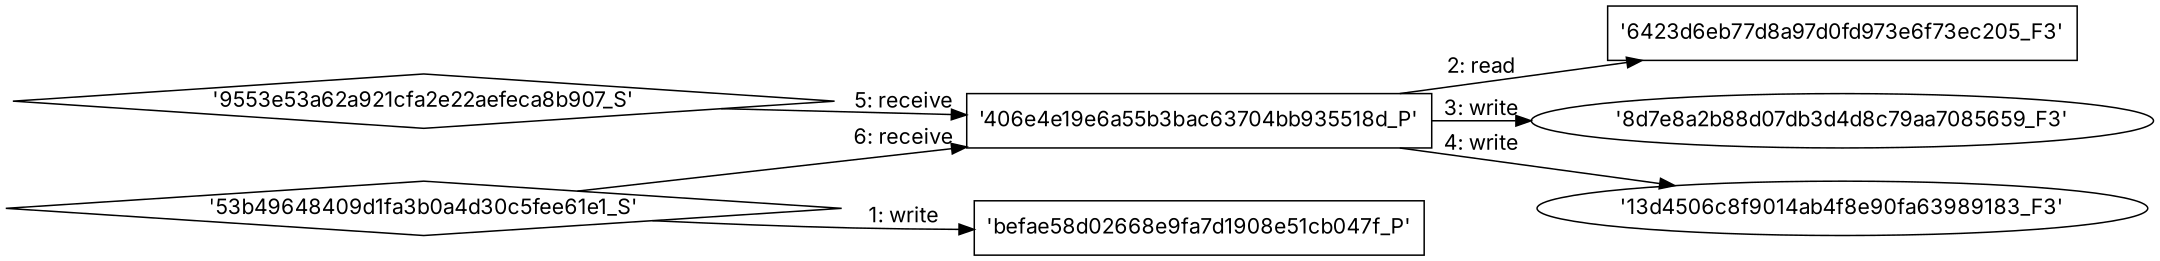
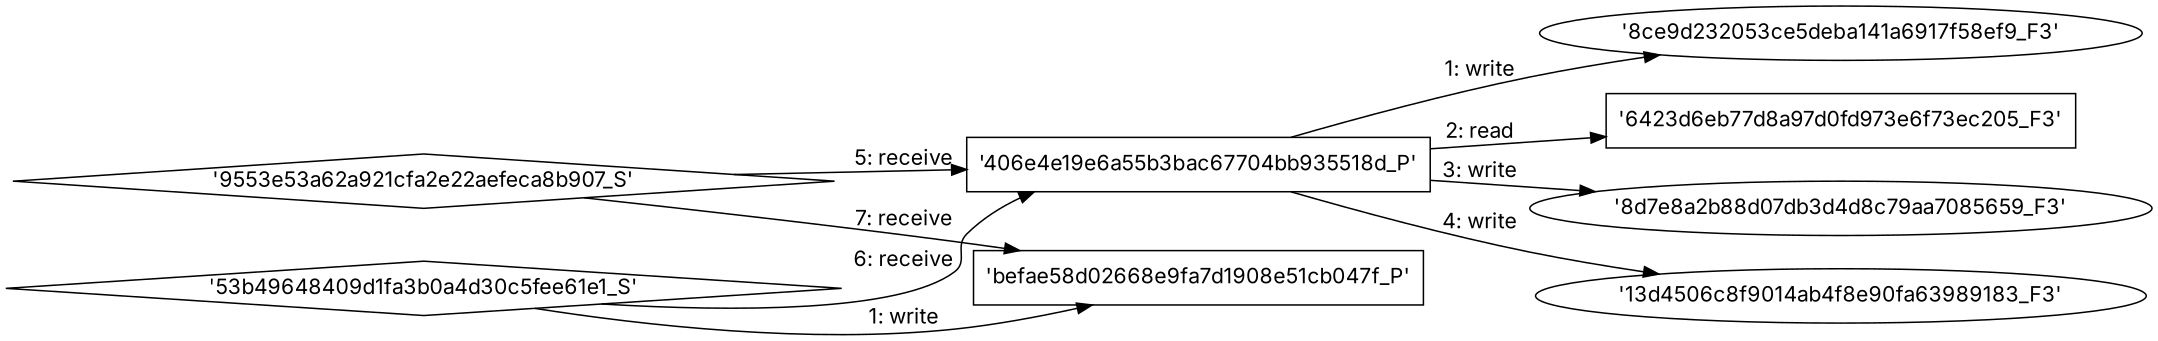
node "'8ce9d232053ce5deba141a6917f58ef9_F3'": added
node "'406e4e19e6a55b3bac63704bb935518d_P'": label "'406e4e19e6a55b3bac63704bb935518d_P'" -> "'406e4e19e6a55b3bac67704bb935518d_P'"
edge "'9553e53a62a921cfa2e22aefeca8b907_S'" -> "'befae58d02668e9fa7d1908e51cb047f_P'": added, label "7: receive"
